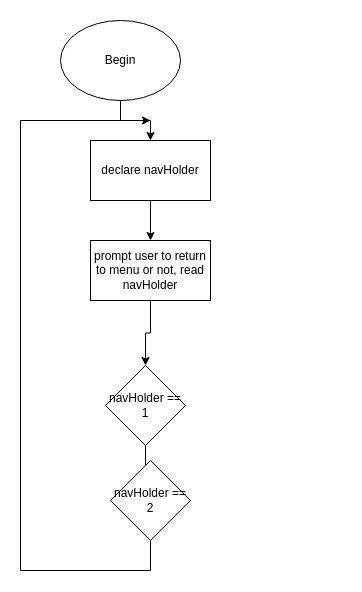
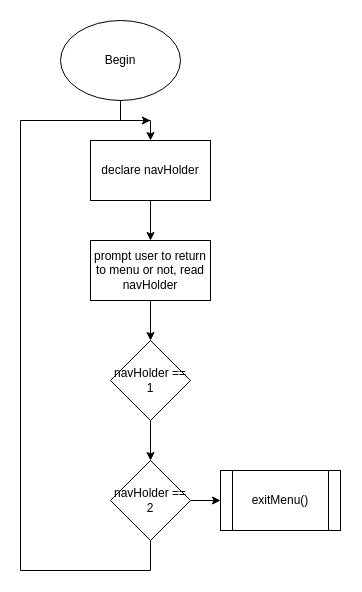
node "navHolder == 1": moved (146, 406) -> (151, 381)
edge "navHolder == 2" -> "exitMenu()": added
node "exitMenu()": added
